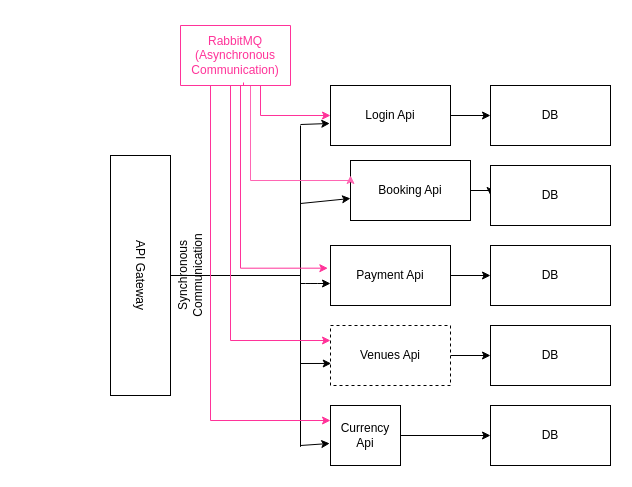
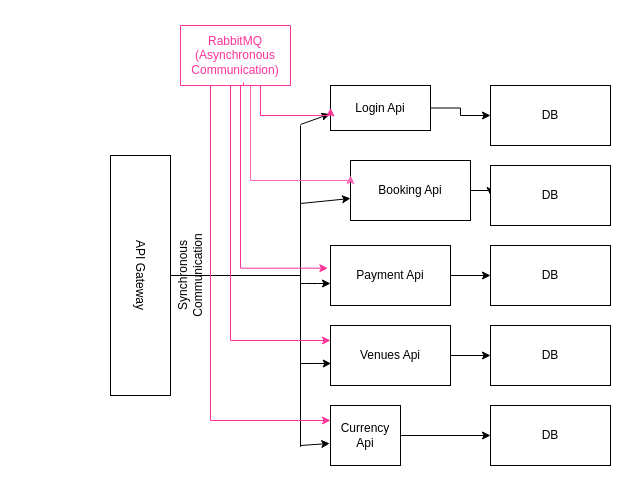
node "Login Api": size 120x60 -> 100x45
node "Venues Api": style dashed -> solid
